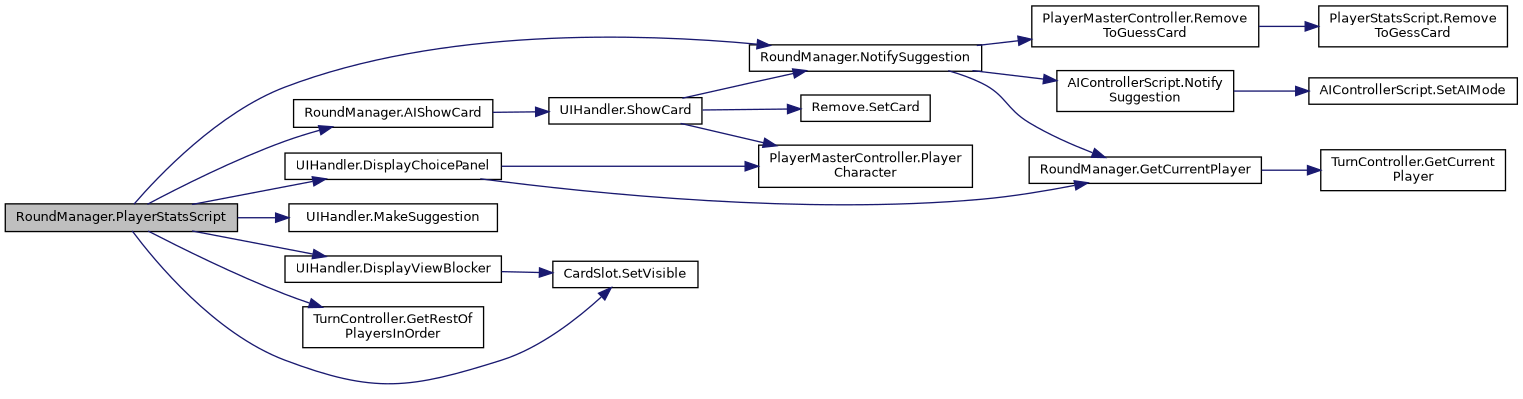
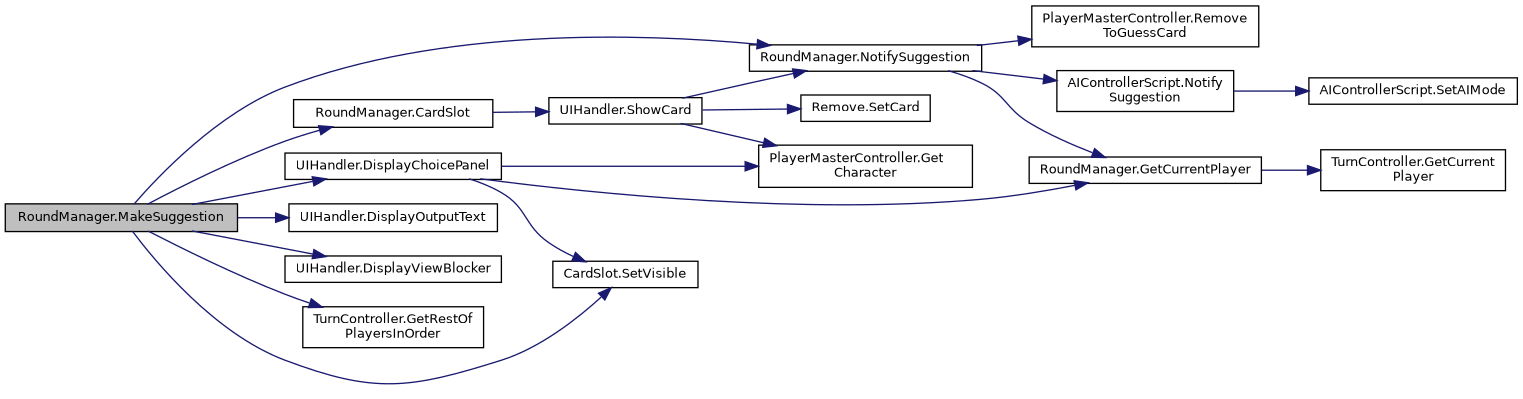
node "PlayerStatsScript.Remove ToGessCard": removed
node "RoundManager.AIShowCard": label "RoundManager.AIShowCard" -> "RoundManager.CardSlot"
node "PlayerMasterController.Player Character": label "PlayerMasterController.Player Character" -> "PlayerMasterController.Get Character"
node "RoundManager.PlayerStatsScript": label "RoundManager.PlayerStatsScript" -> "RoundManager.MakeSuggestion"
node "UIHandler.MakeSuggestion": label "UIHandler.MakeSuggestion" -> "UIHandler.DisplayOutputText"
edge "UIHandler.DisplayViewBlocker" -> "CardSlot.SetVisible": now "UIHandler.DisplayChoicePanel" -> "CardSlot.SetVisible"
